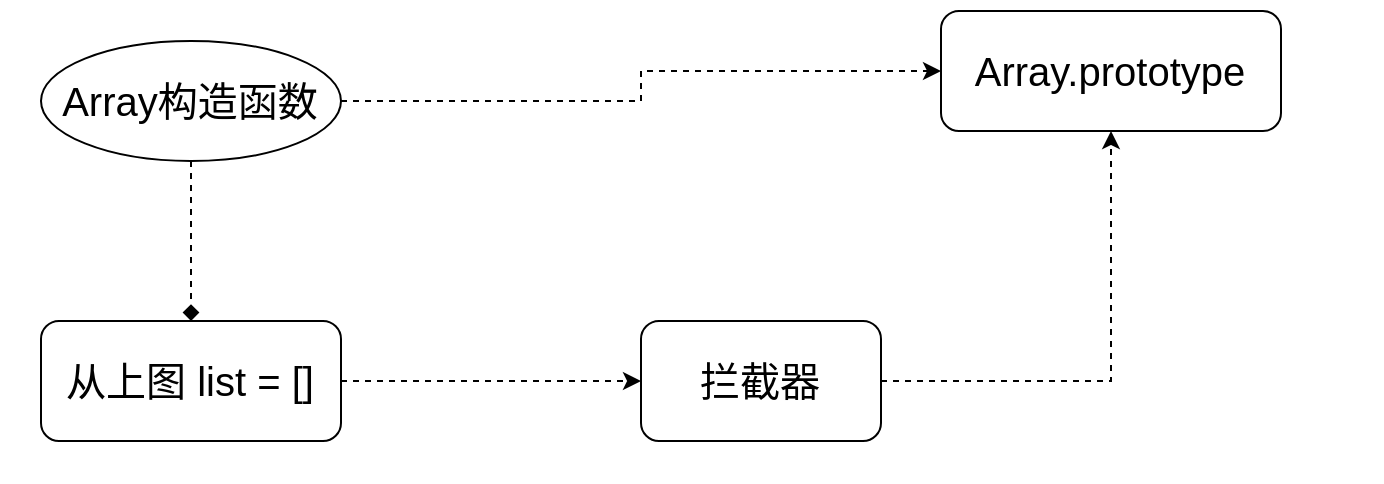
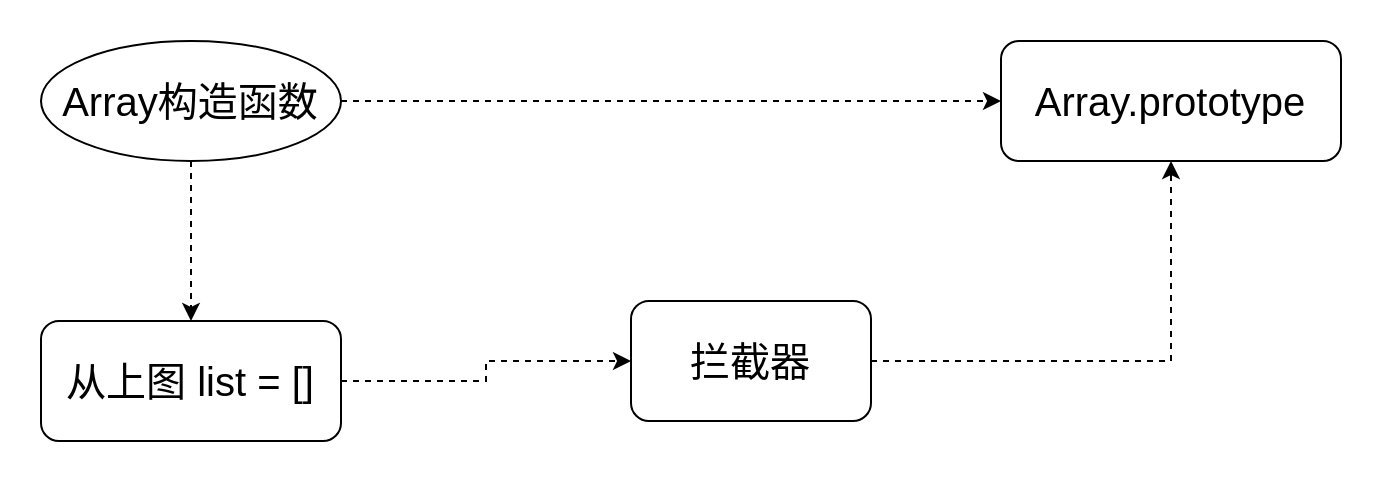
node "Array.prototype": moved (1111, 71) -> (1171, 101)
edge "Array构造函数" -> "从上图 list = []": arrowhead diamond -> classic
node "拦截器": moved (761, 381) -> (751, 361)
